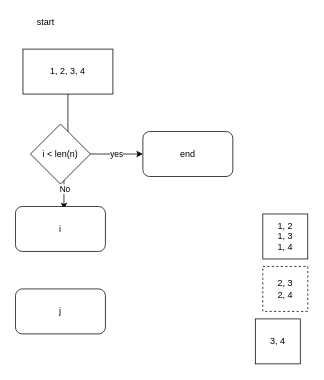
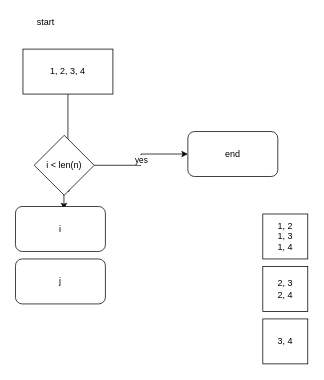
node "i < len(n)": moved (60, 154) -> (64, 165)
node "end": moved (188, 154) -> (233, 154)
node "2, 3 2, 4": style dashed -> solid
node "j": moved (60, 312) -> (60, 282)
node "3, 4": moved (278, 342) -> (285, 342)
